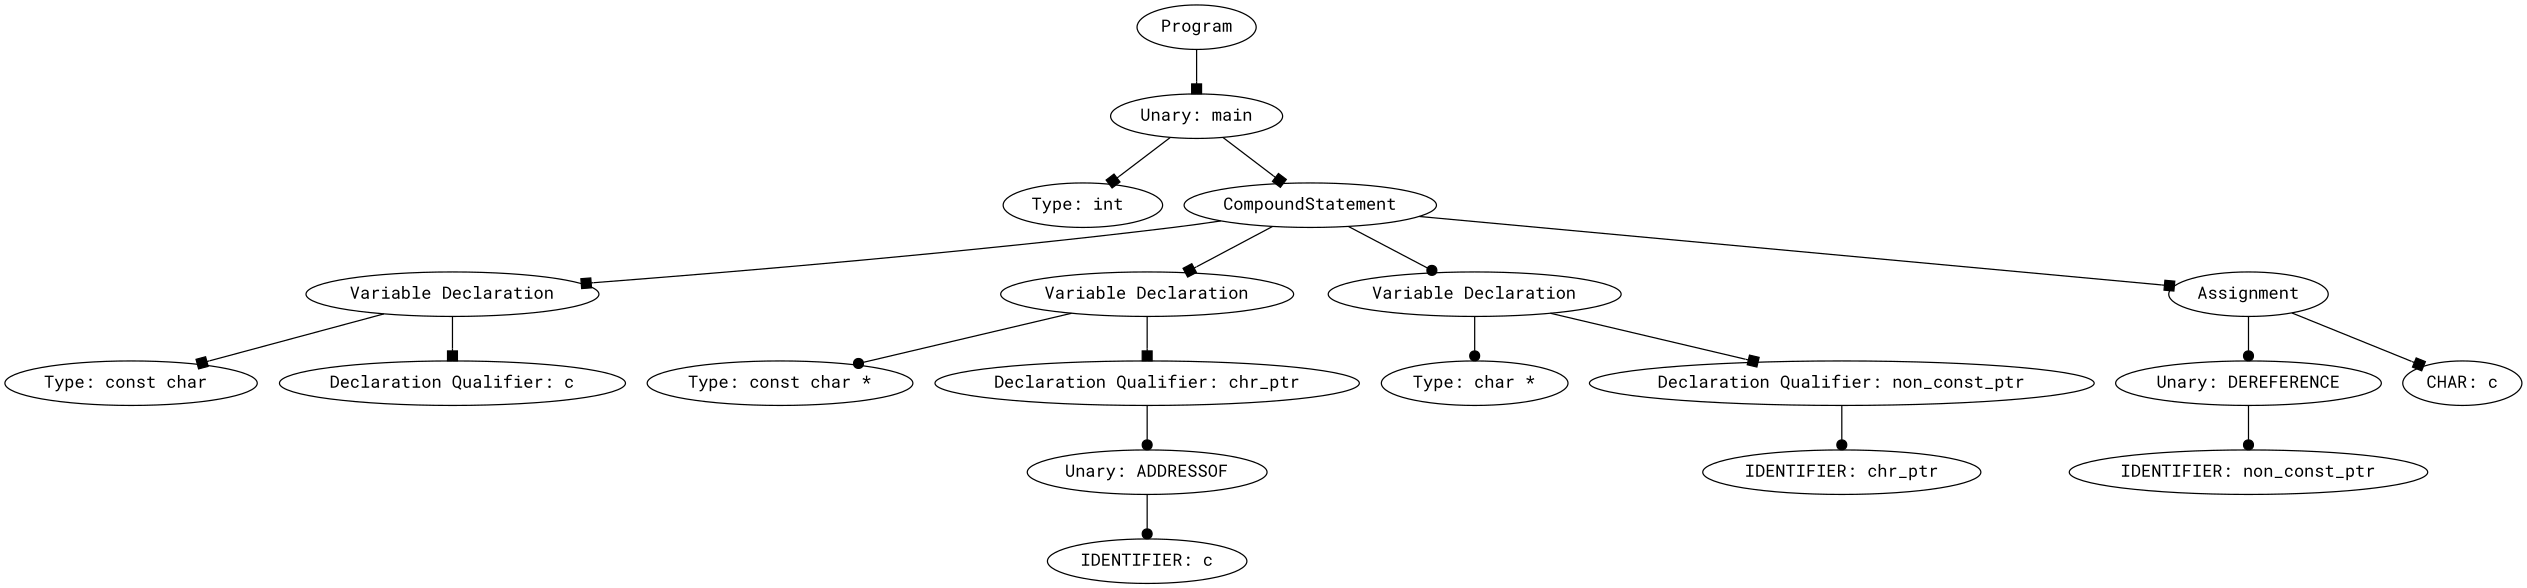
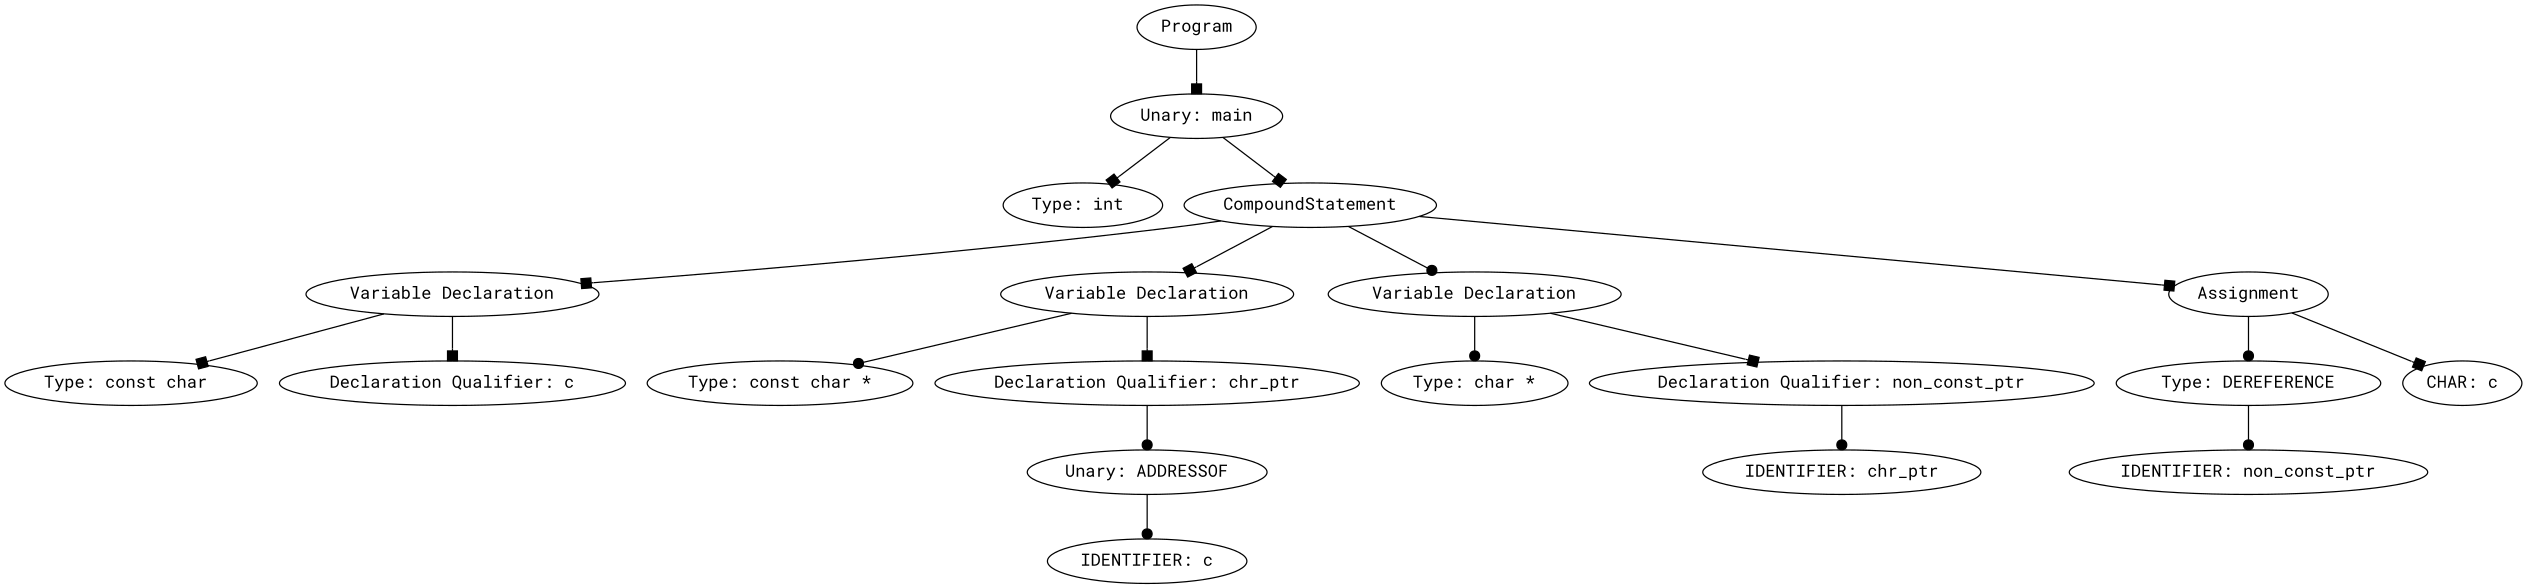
node "Unary: DEREFERENCE": label "Unary: DEREFERENCE" -> "Type: DEREFERENCE"
